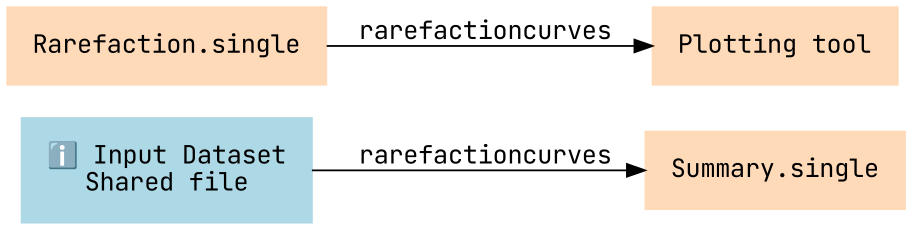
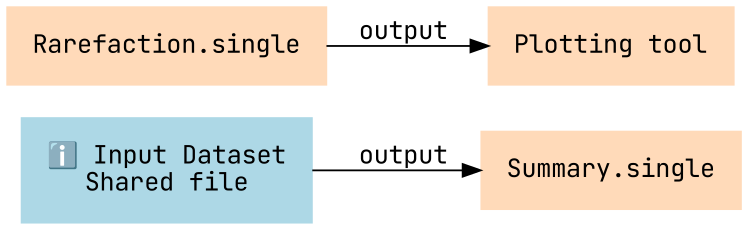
edge "Rarefaction.single" -> "Plotting tool": label "rarefactioncurves" -> "output"
edge "ℹ️ Input Dataset Shared file" -> "Summary.single": label "rarefactioncurves" -> "output"
